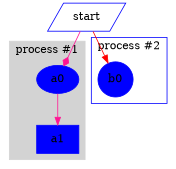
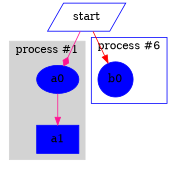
cluster "process #2": label "process #2" -> "process #6"
